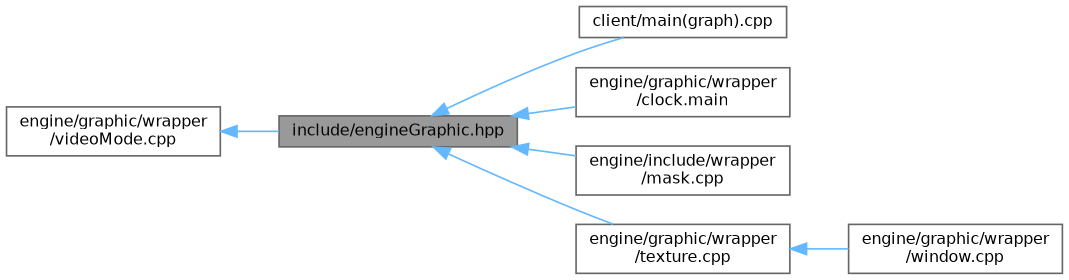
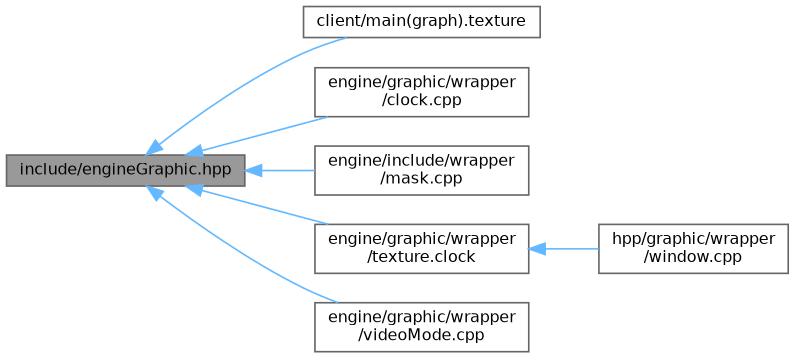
node "client/main(graph).cpp": label "client/main(graph).cpp" -> "client/main(graph).texture"
node "engine/graphic/wrapper /clock.main": label "engine/graphic/wrapper /clock.main" -> "engine/graphic/wrapper /clock.cpp"
edge "include/engineGraphic.hpp" -> "engine/graphic/wrapper /videoMode.cpp": reversed
node "engine/graphic/wrapper /texture.cpp": label "engine/graphic/wrapper /texture.cpp" -> "engine/graphic/wrapper /texture.clock"
node "engine/graphic/wrapper /window.cpp": label "engine/graphic/wrapper /window.cpp" -> "hpp/graphic/wrapper /window.cpp"
